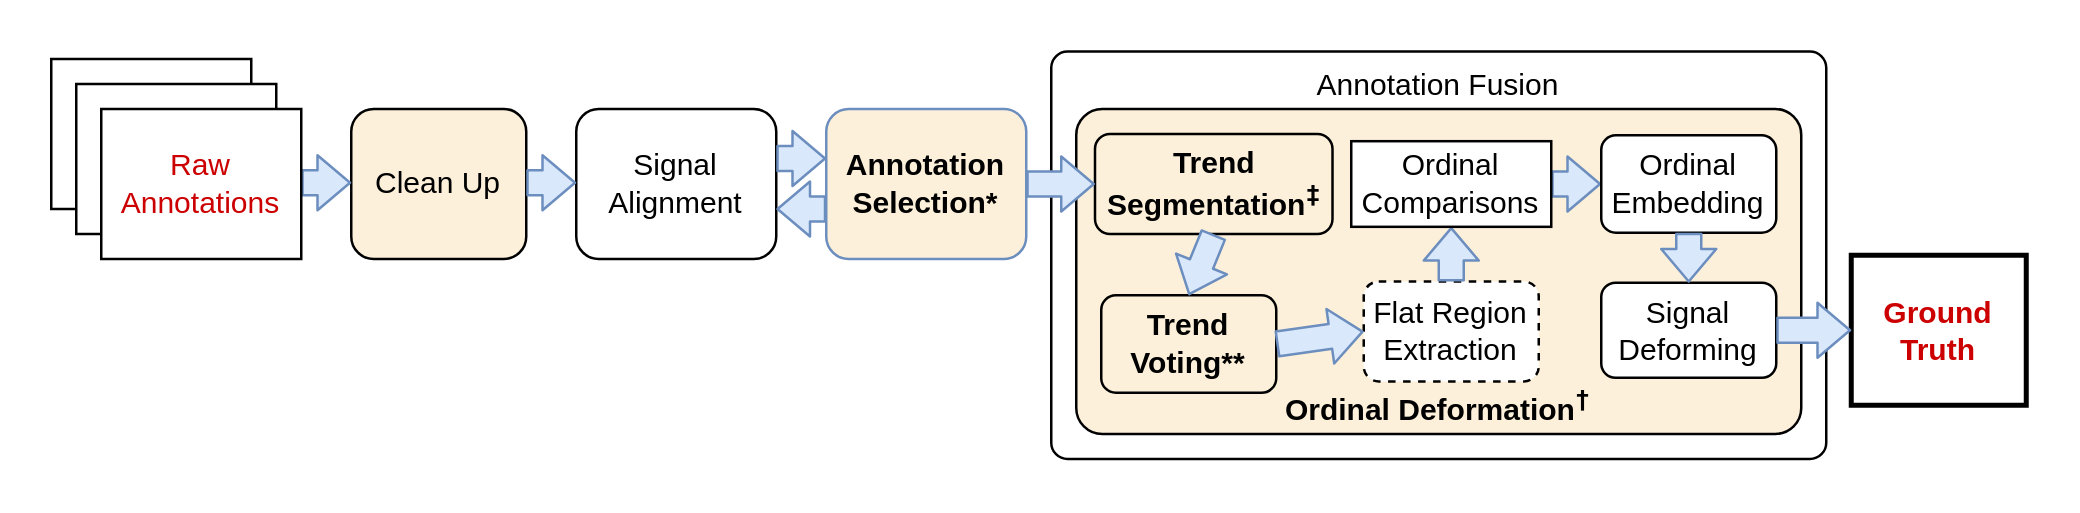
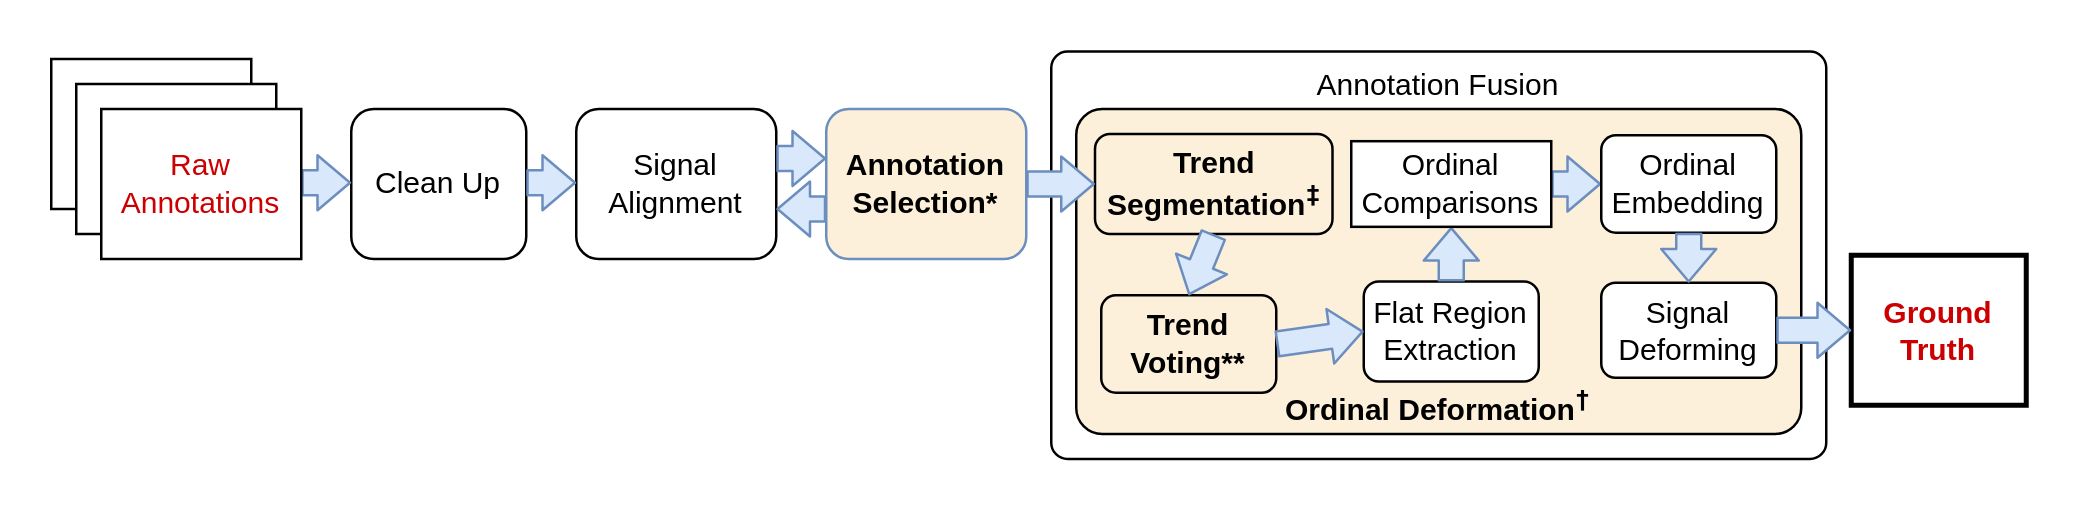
node "Clean Up": fillcolor #fcf0da -> #ffffff
node "Flat Region Extraction": style dashed -> solid
